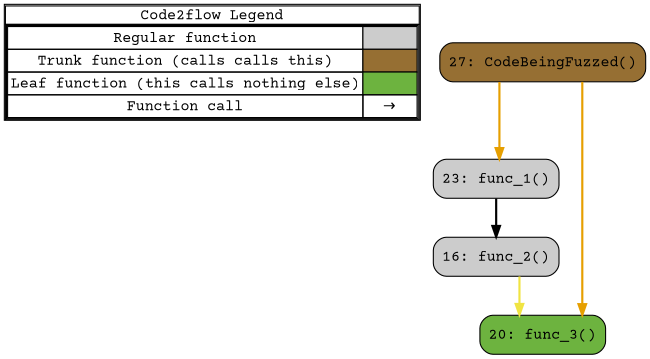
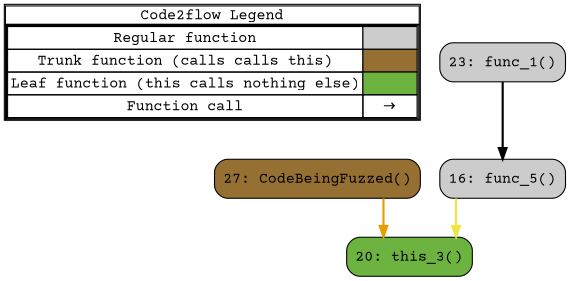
edge "27: CodeBeingFuzzed()" -> "23: func_1()": removed
node "16: func_2()": label "16: func_2()" -> "16: func_5()"
node "20: func_3()": label "20: func_3()" -> "20: this_3()"
